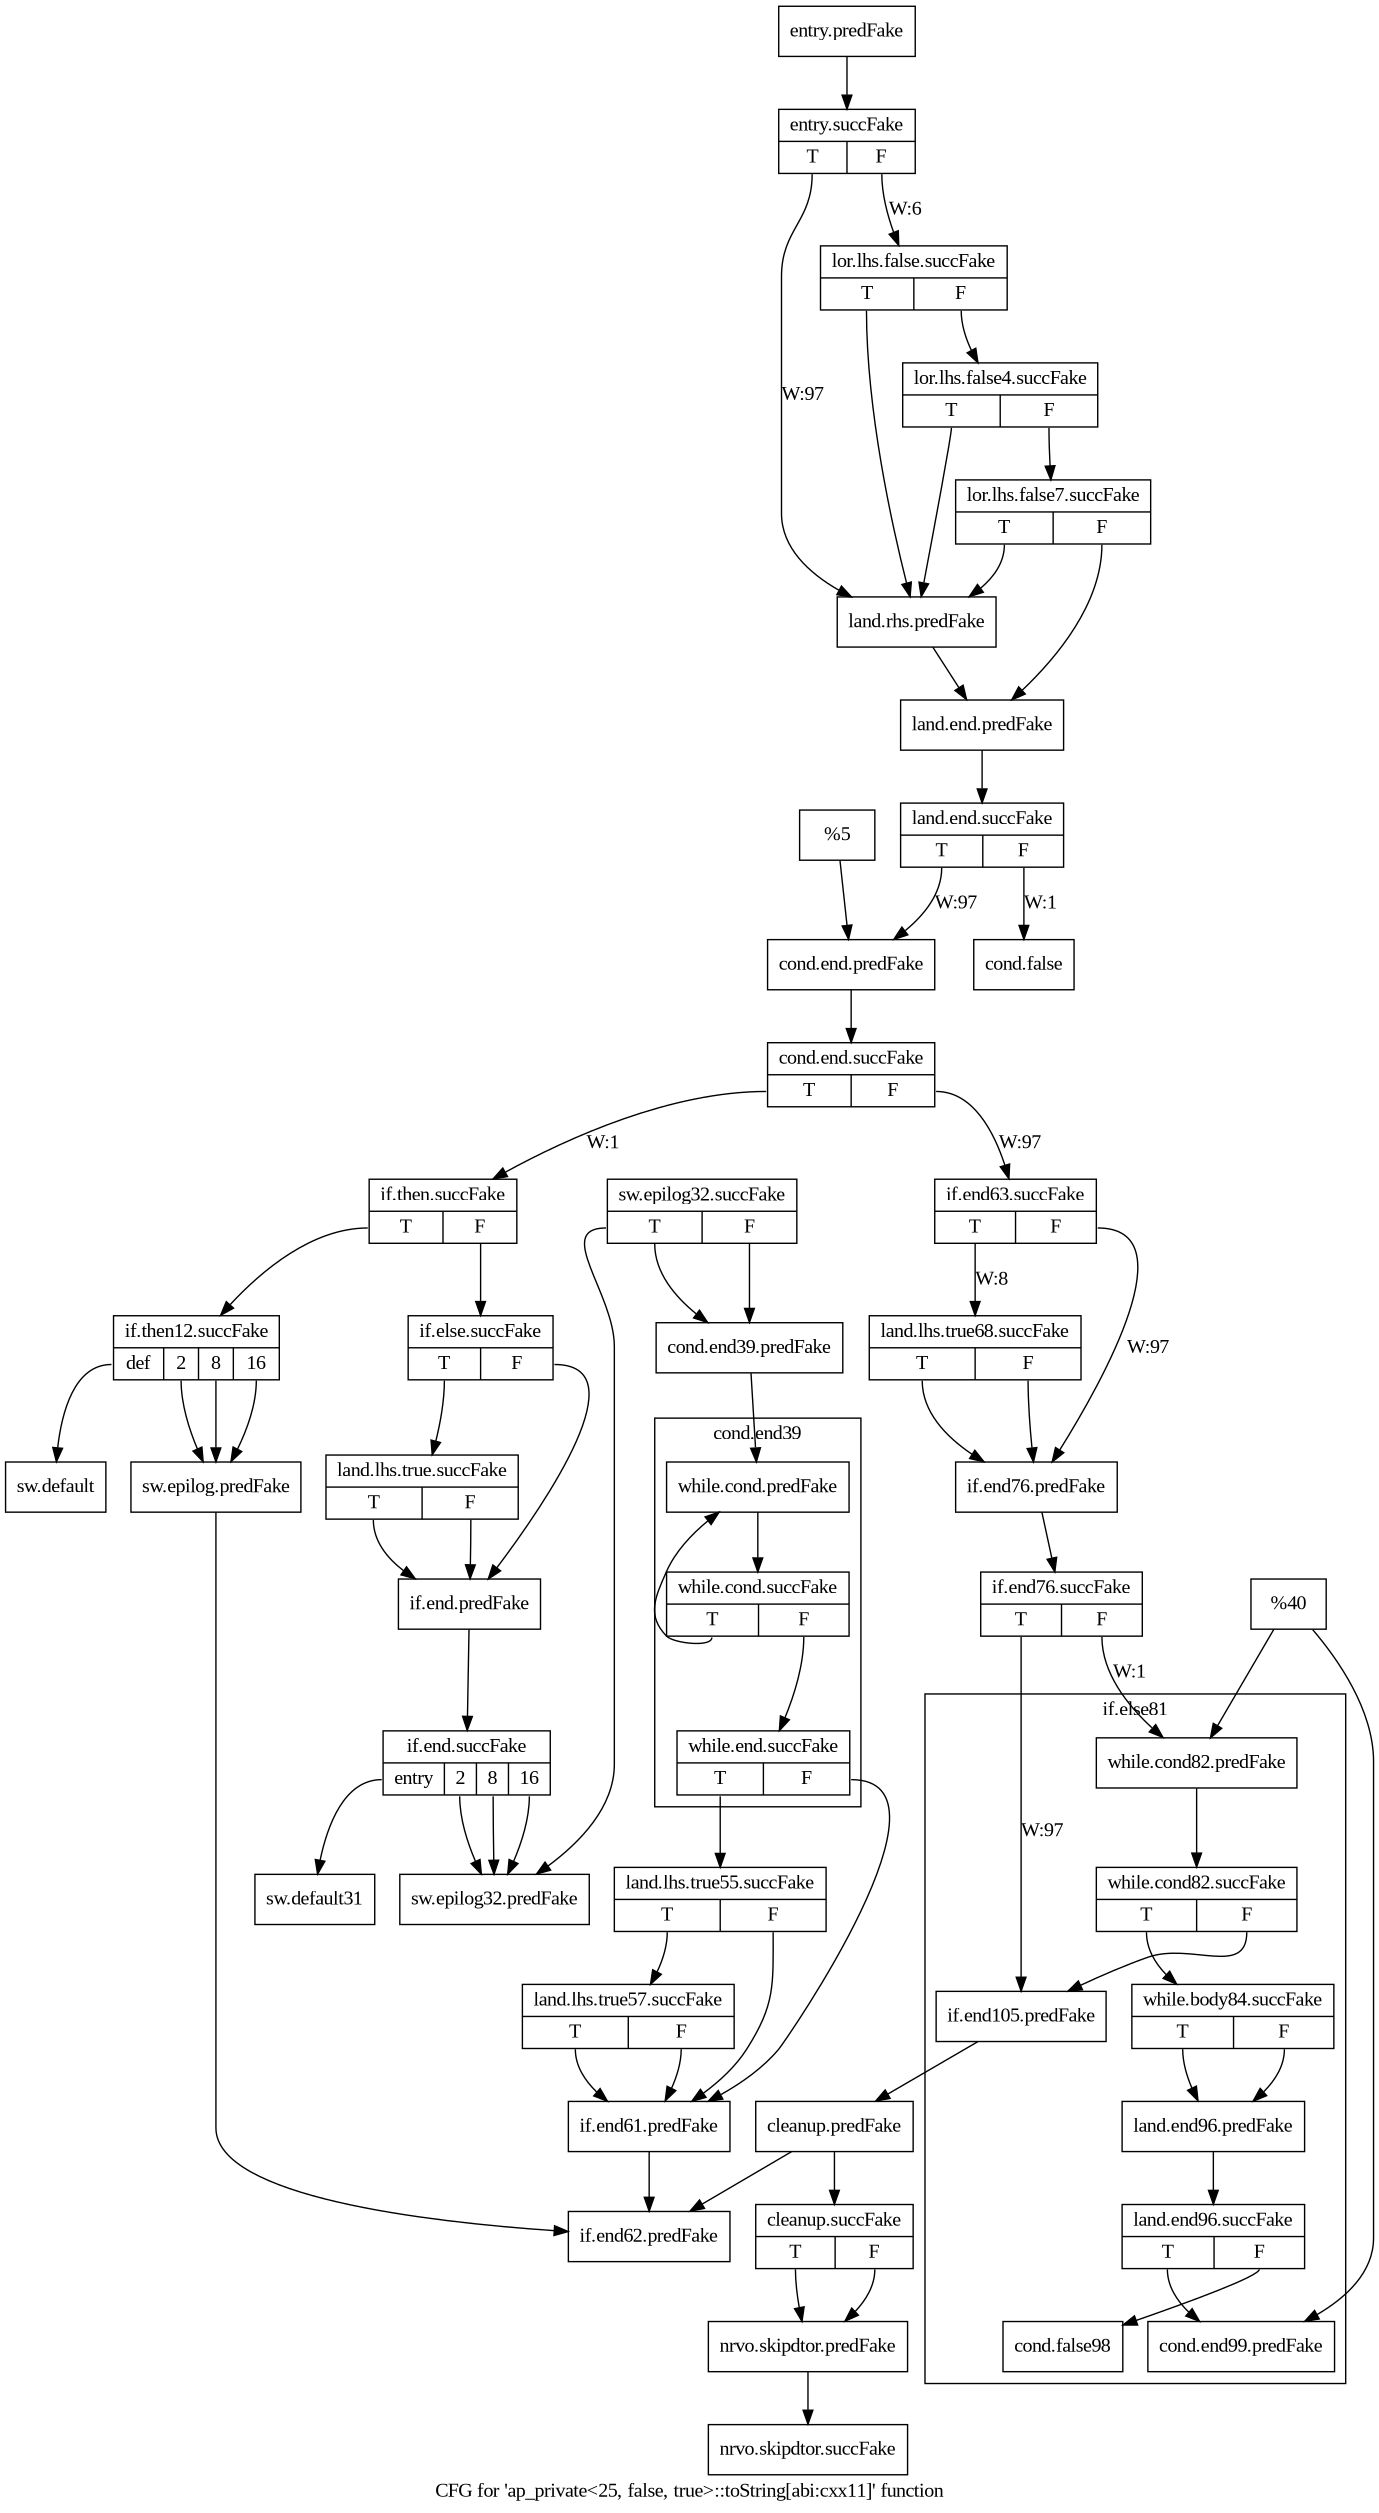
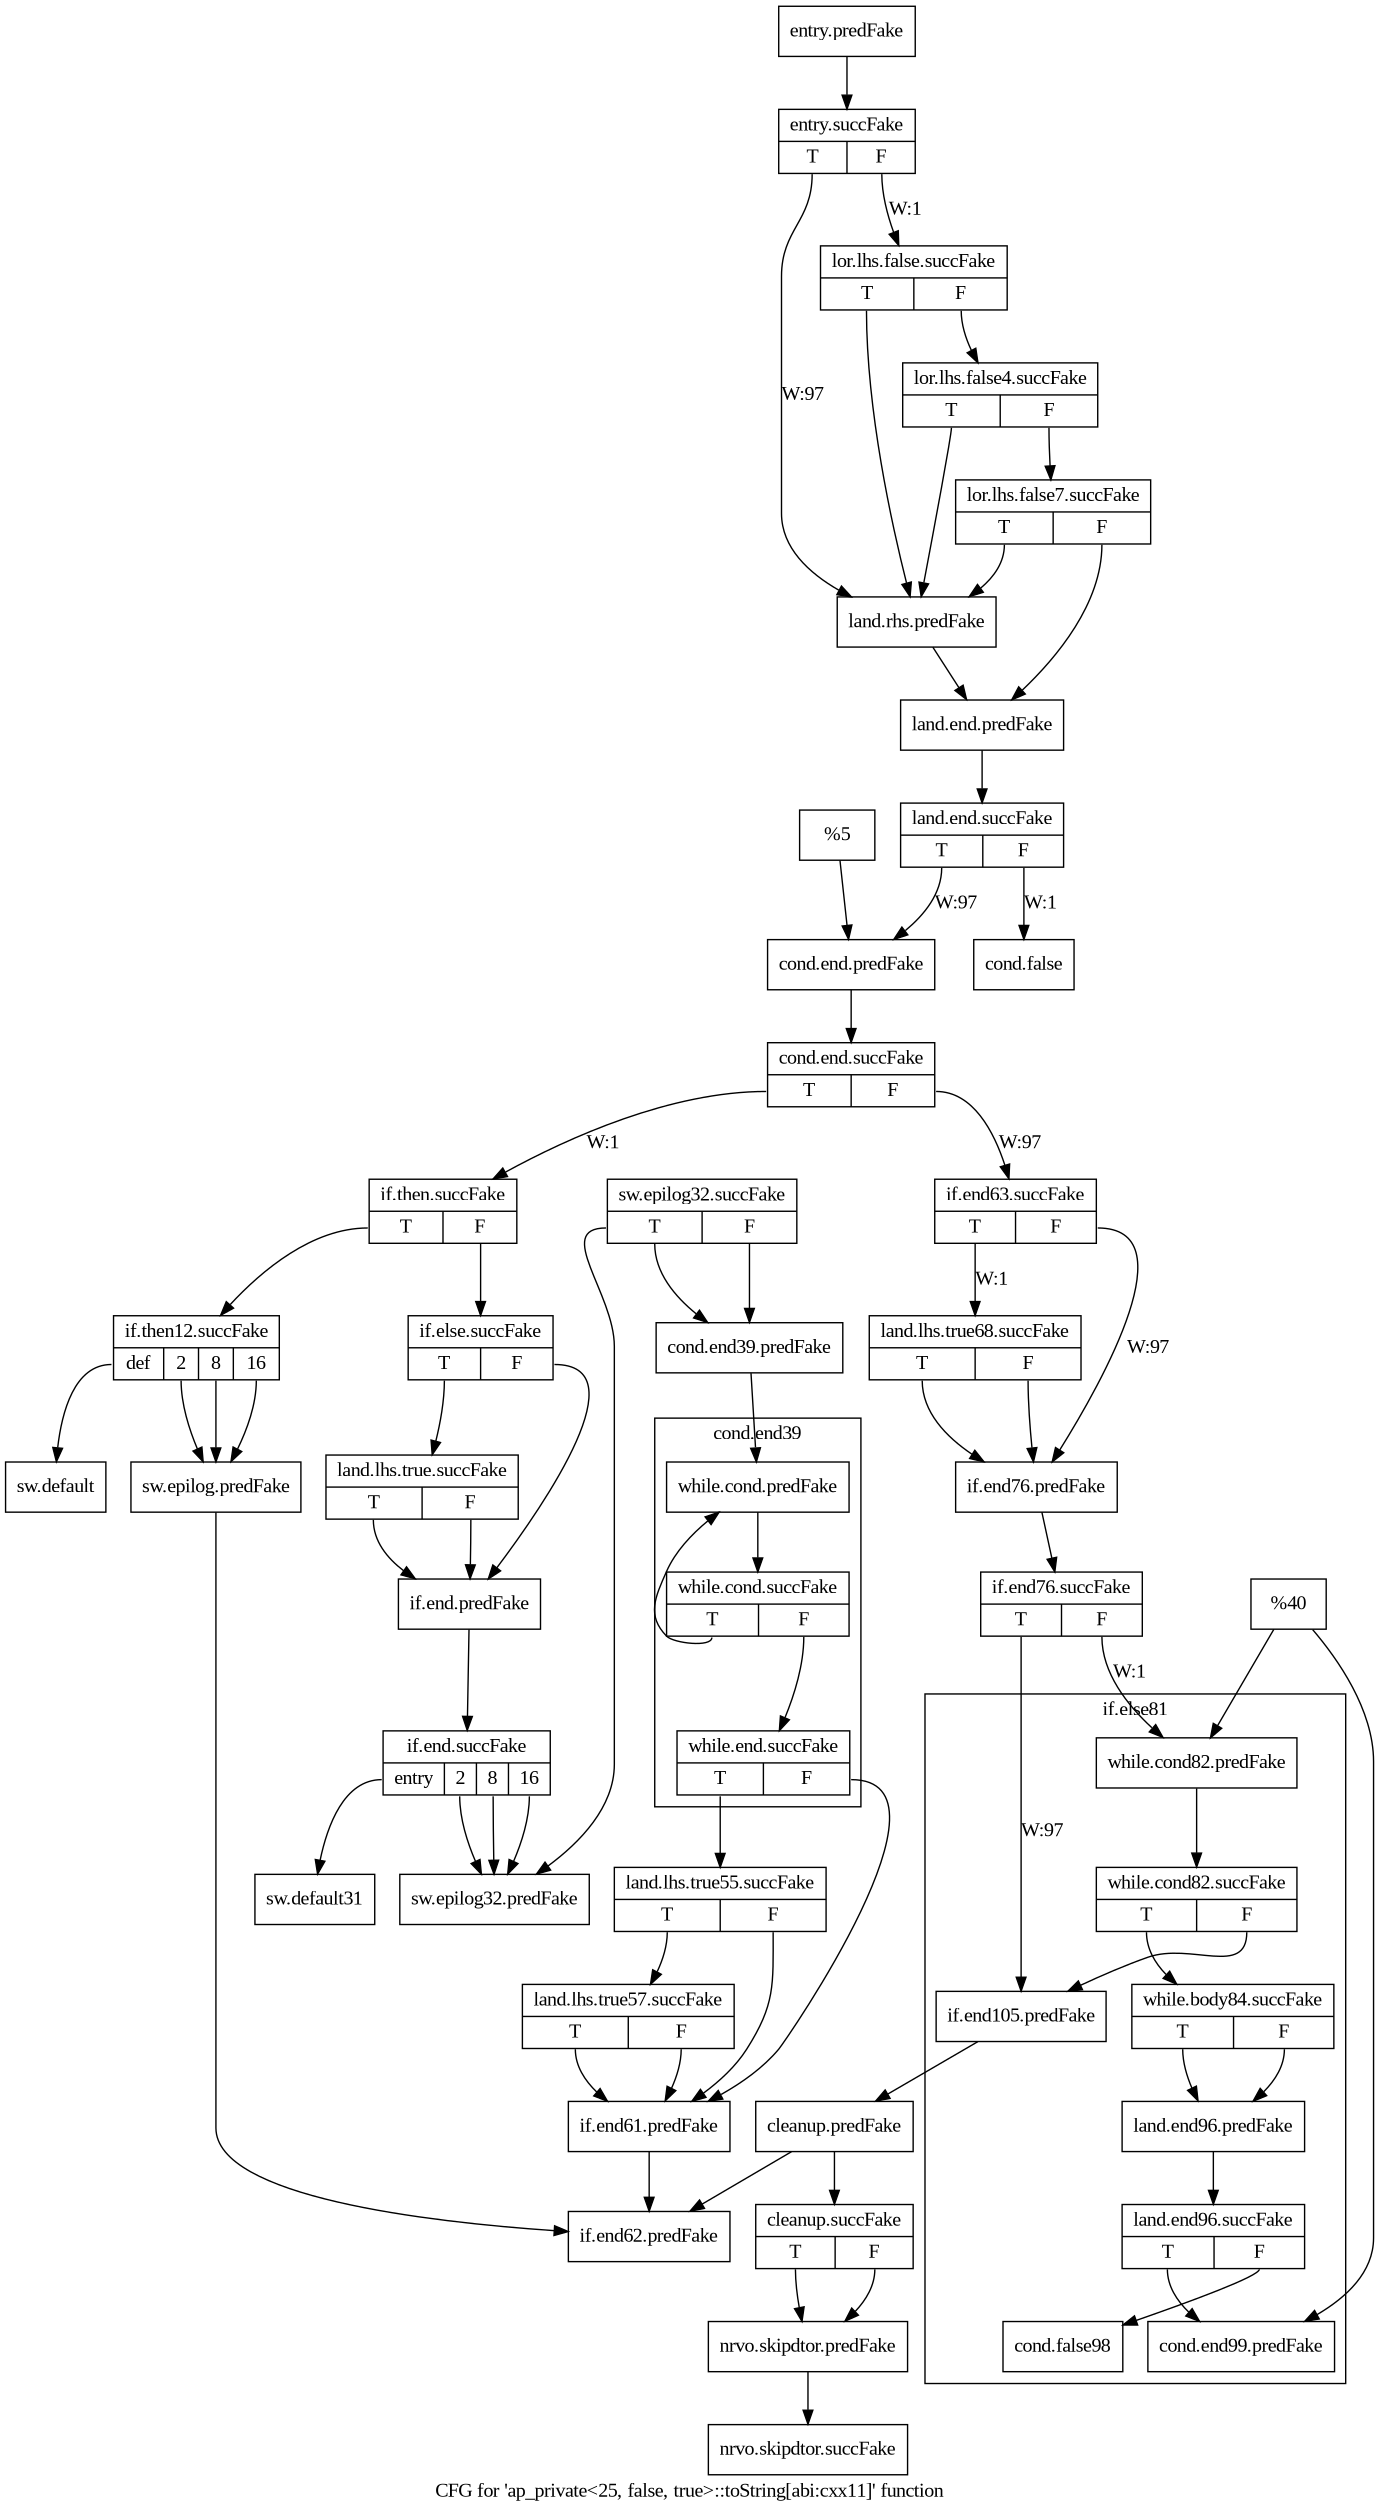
edge "entry.succFake" -> "lor.lhs.false.succFake": label "W:6" -> "W:1"
edge "if.end63.succFake" -> "land.lhs.true68.succFake": label "W:8" -> "W:1"
